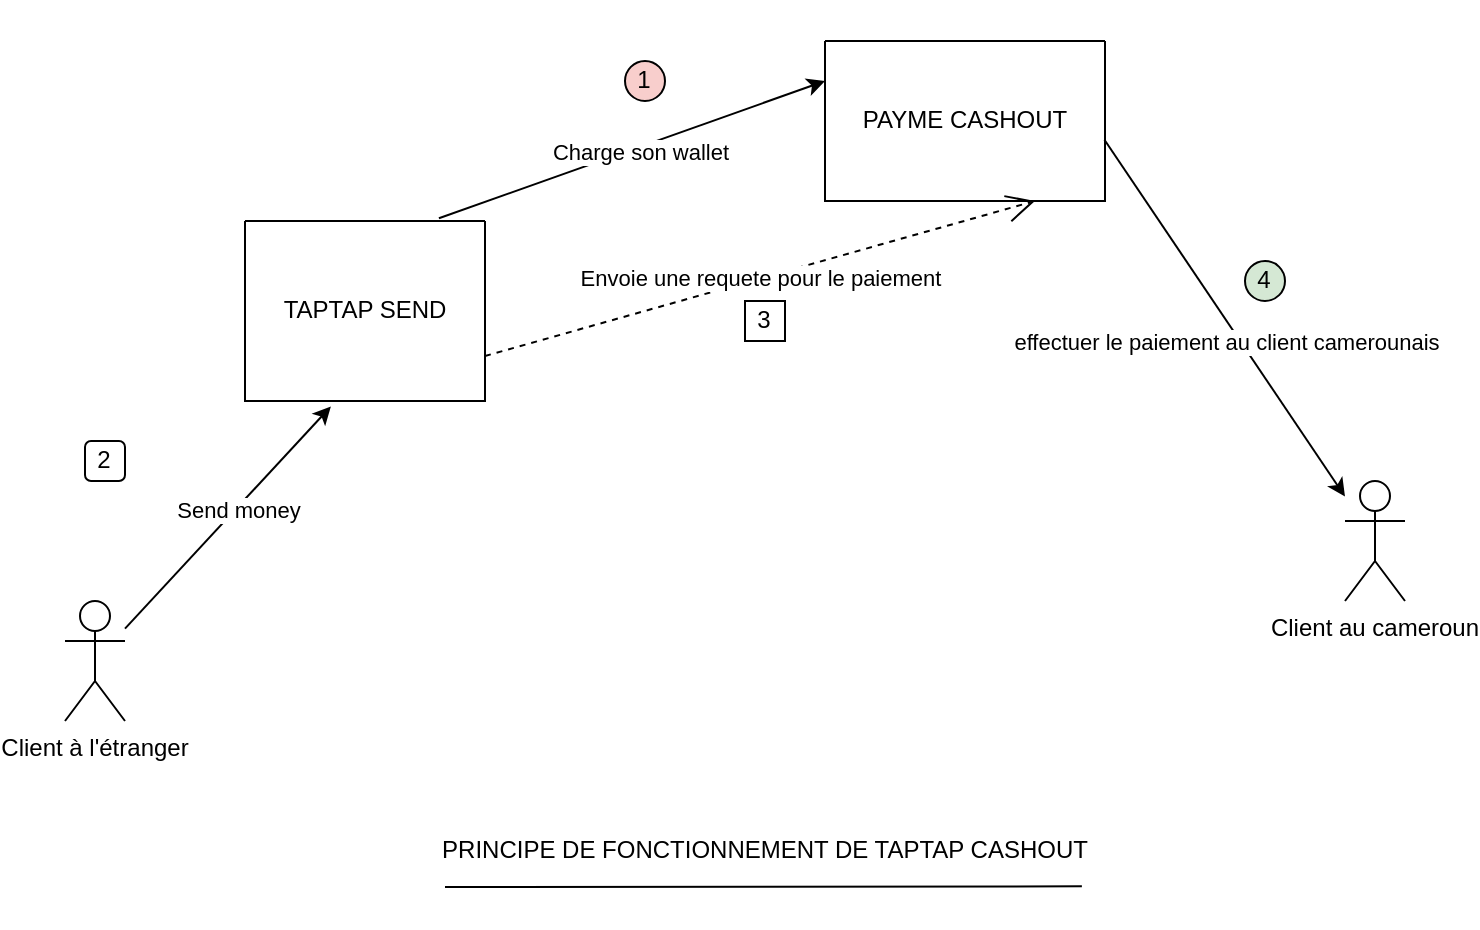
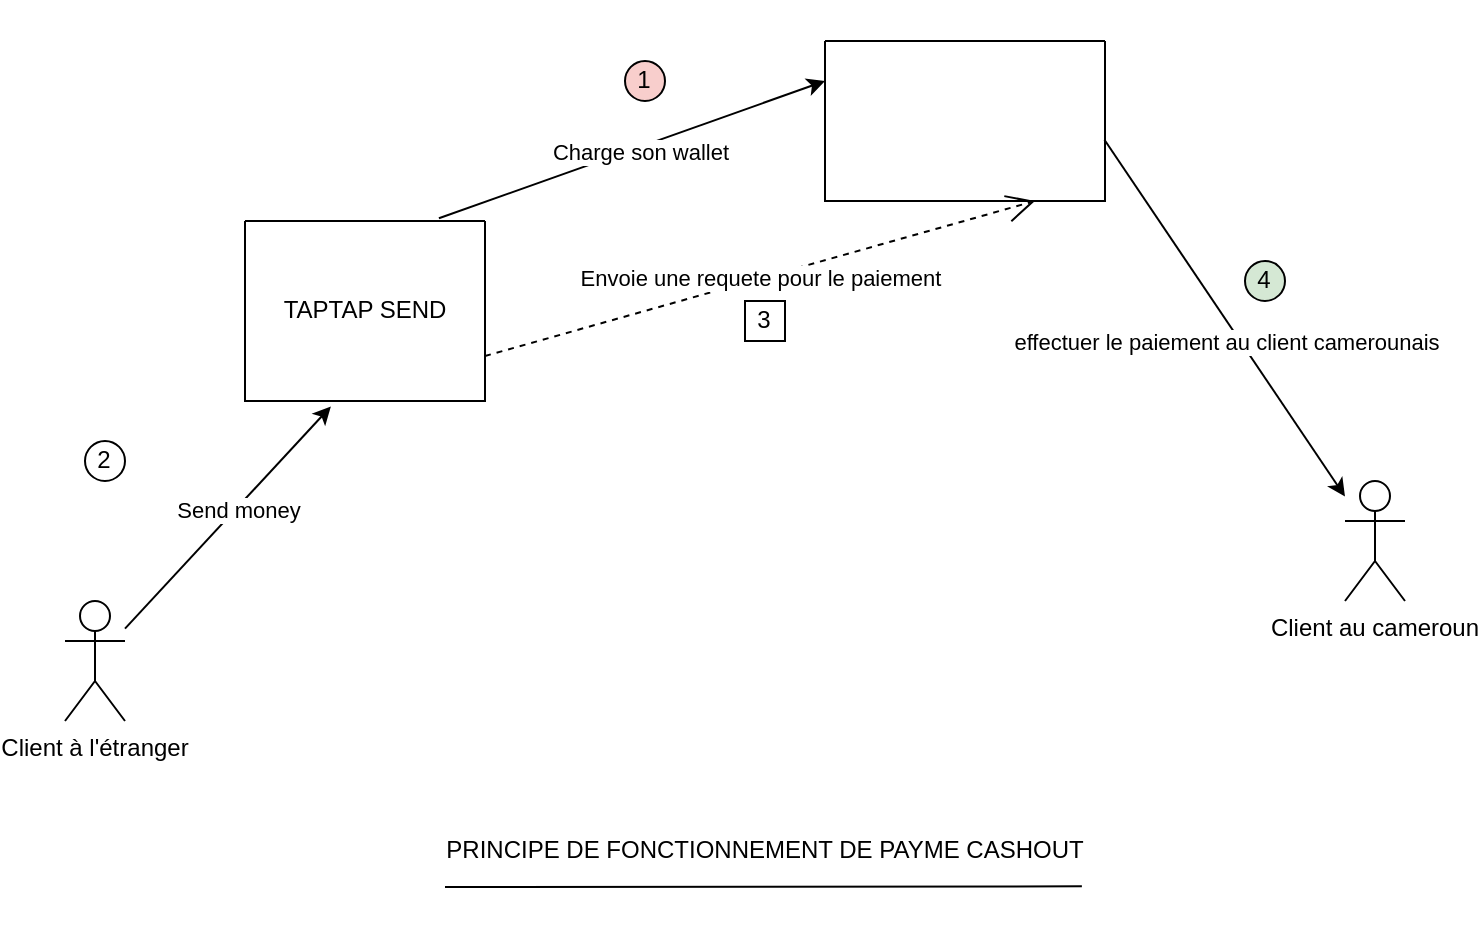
node "PAYME CASHOUT": removed
node "2": shape rounded rectangle -> ellipse
node "PRINCIPE DE FONCTIONNEMENT DE TAPTAP CASHOUT": label "PRINCIPE DE FONCTIONNEMENT DE TAPTAP CASHOUT" -> "PRINCIPE DE FONCTIONNEMENT DE PAYME CASHOUT"
